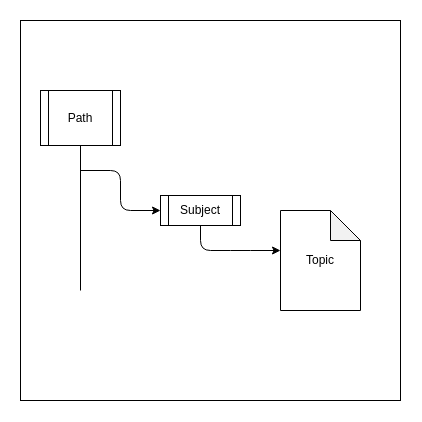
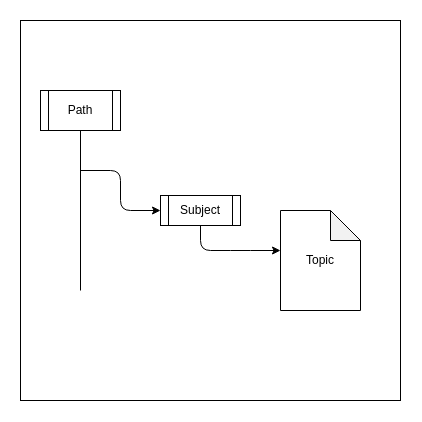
node "Path": size 80x55 -> 80x40
